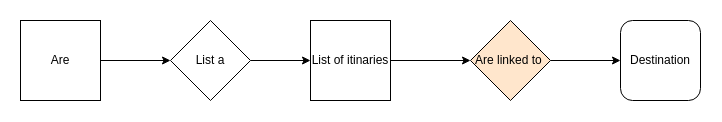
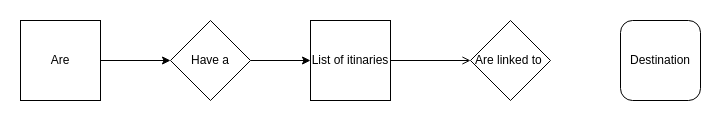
node "List a": label "List a" -> "Have a"
edge "List of itinaries" -> "Are linked to": arrowhead classic -> open
node "Are linked to": fillcolor #ffe6cc -> #ffffff
edge "Are linked to" -> "Destination": removed
